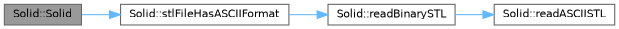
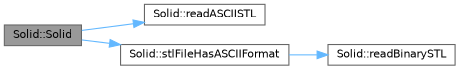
edge "Solid::readBinarySTL" -> "Solid::readASCIISTL": now "Solid::Solid" -> "Solid::readASCIISTL"
